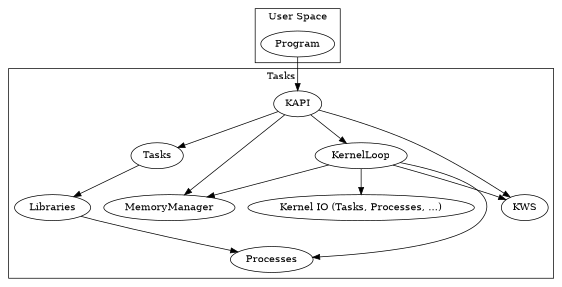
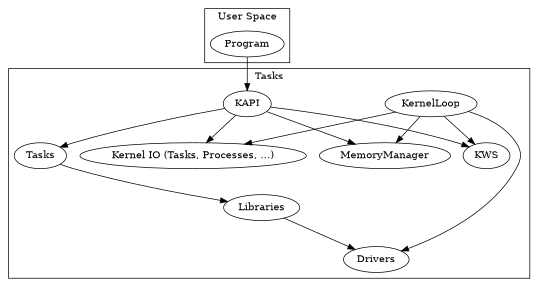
edge "KAPI" -> "KernelLoop": now "KAPI" -> "Kernel IO (Tasks, Processes, ...)"
node "Processes": label "Processes" -> "Drivers"
